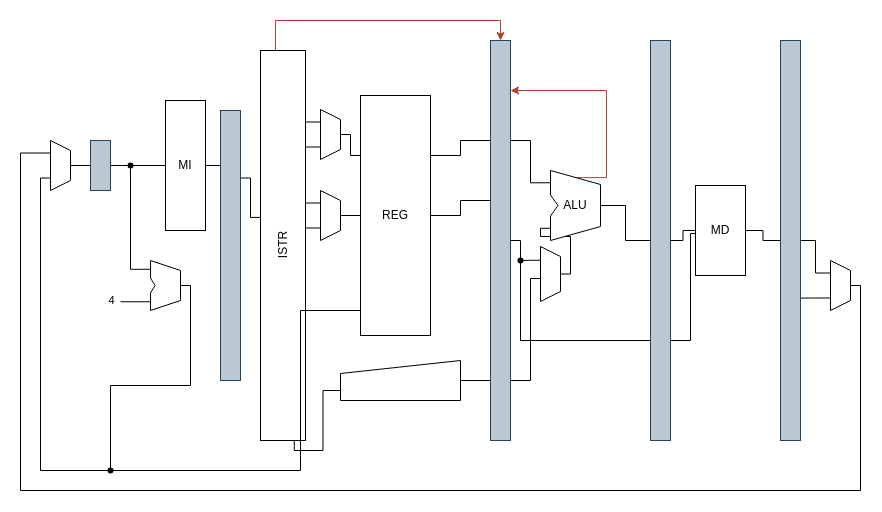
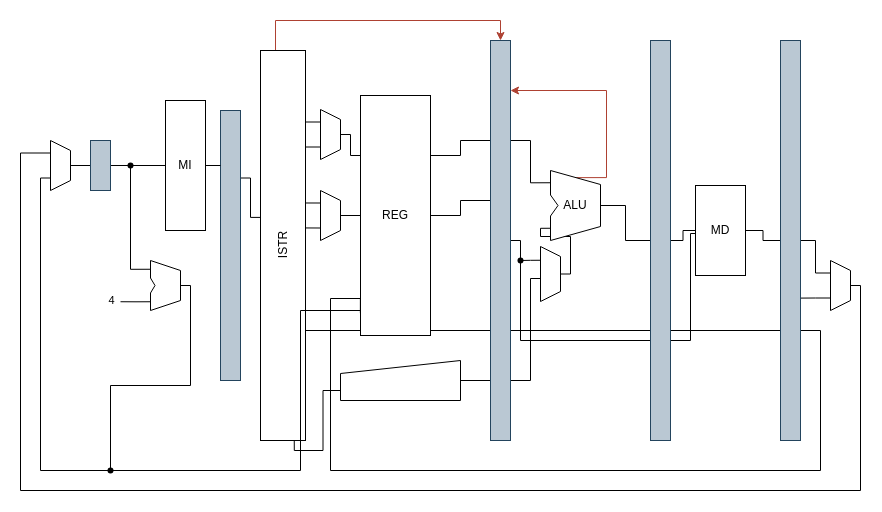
edge "REG" -- "ISTR": added
